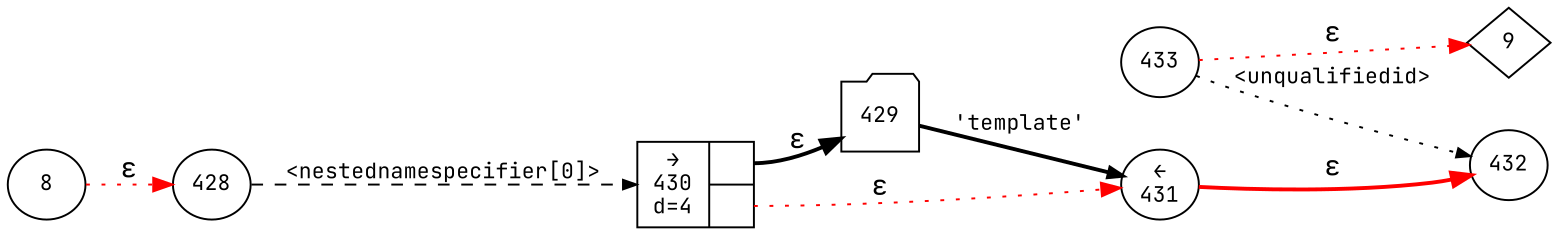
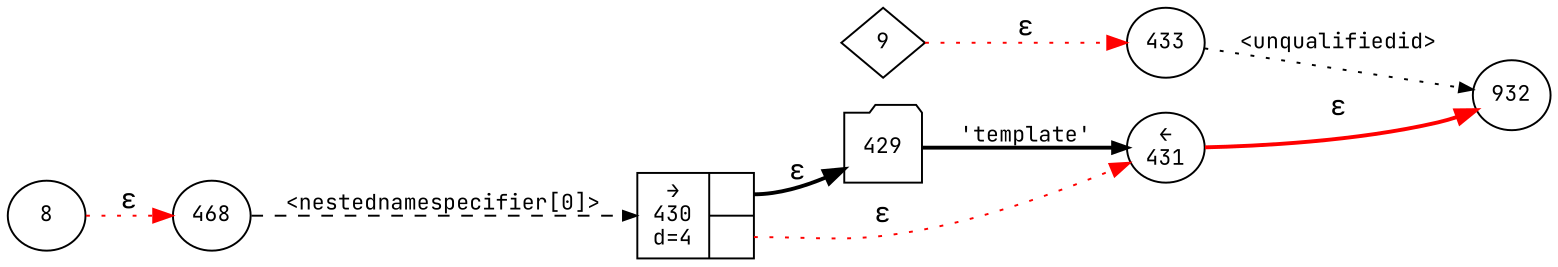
edge "433" -> "9": reversed
node "432": label "432" -> "932"
node "428": label "428" -> "468"
